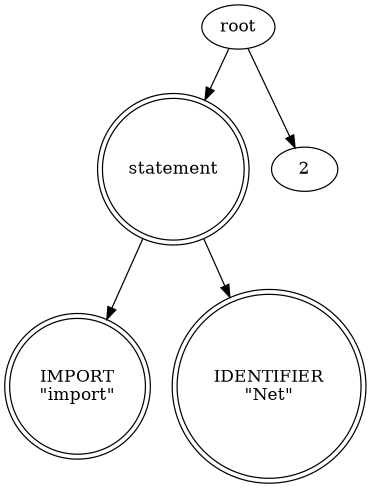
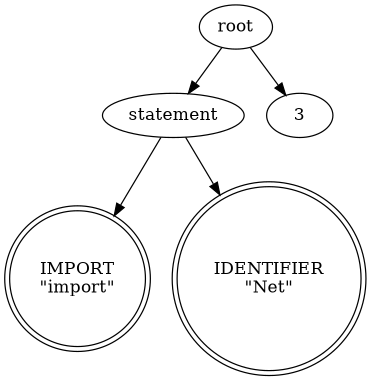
node "statement": shape doublecircle -> ellipse
node "2": label "2" -> "3"
